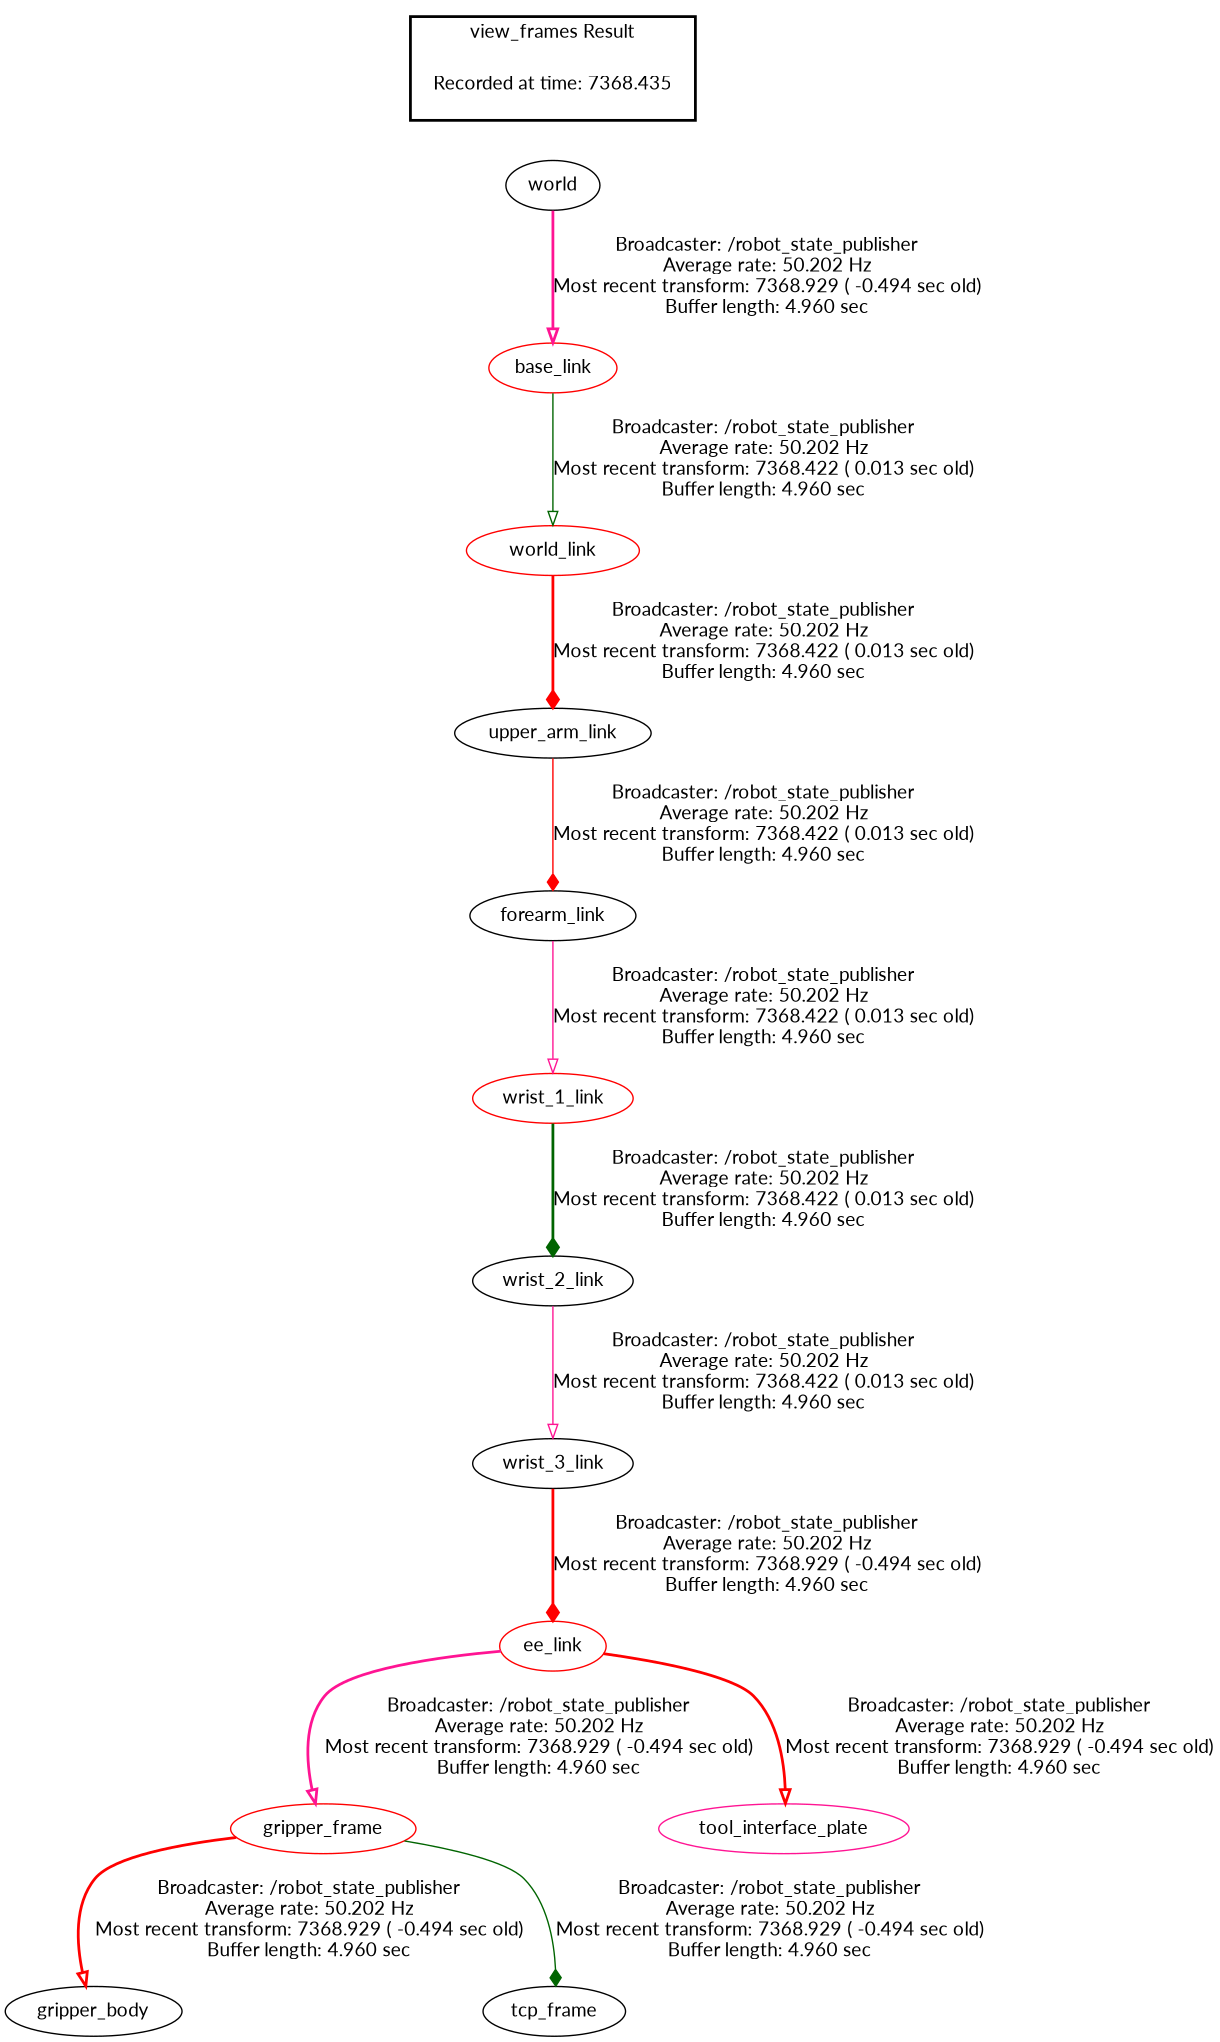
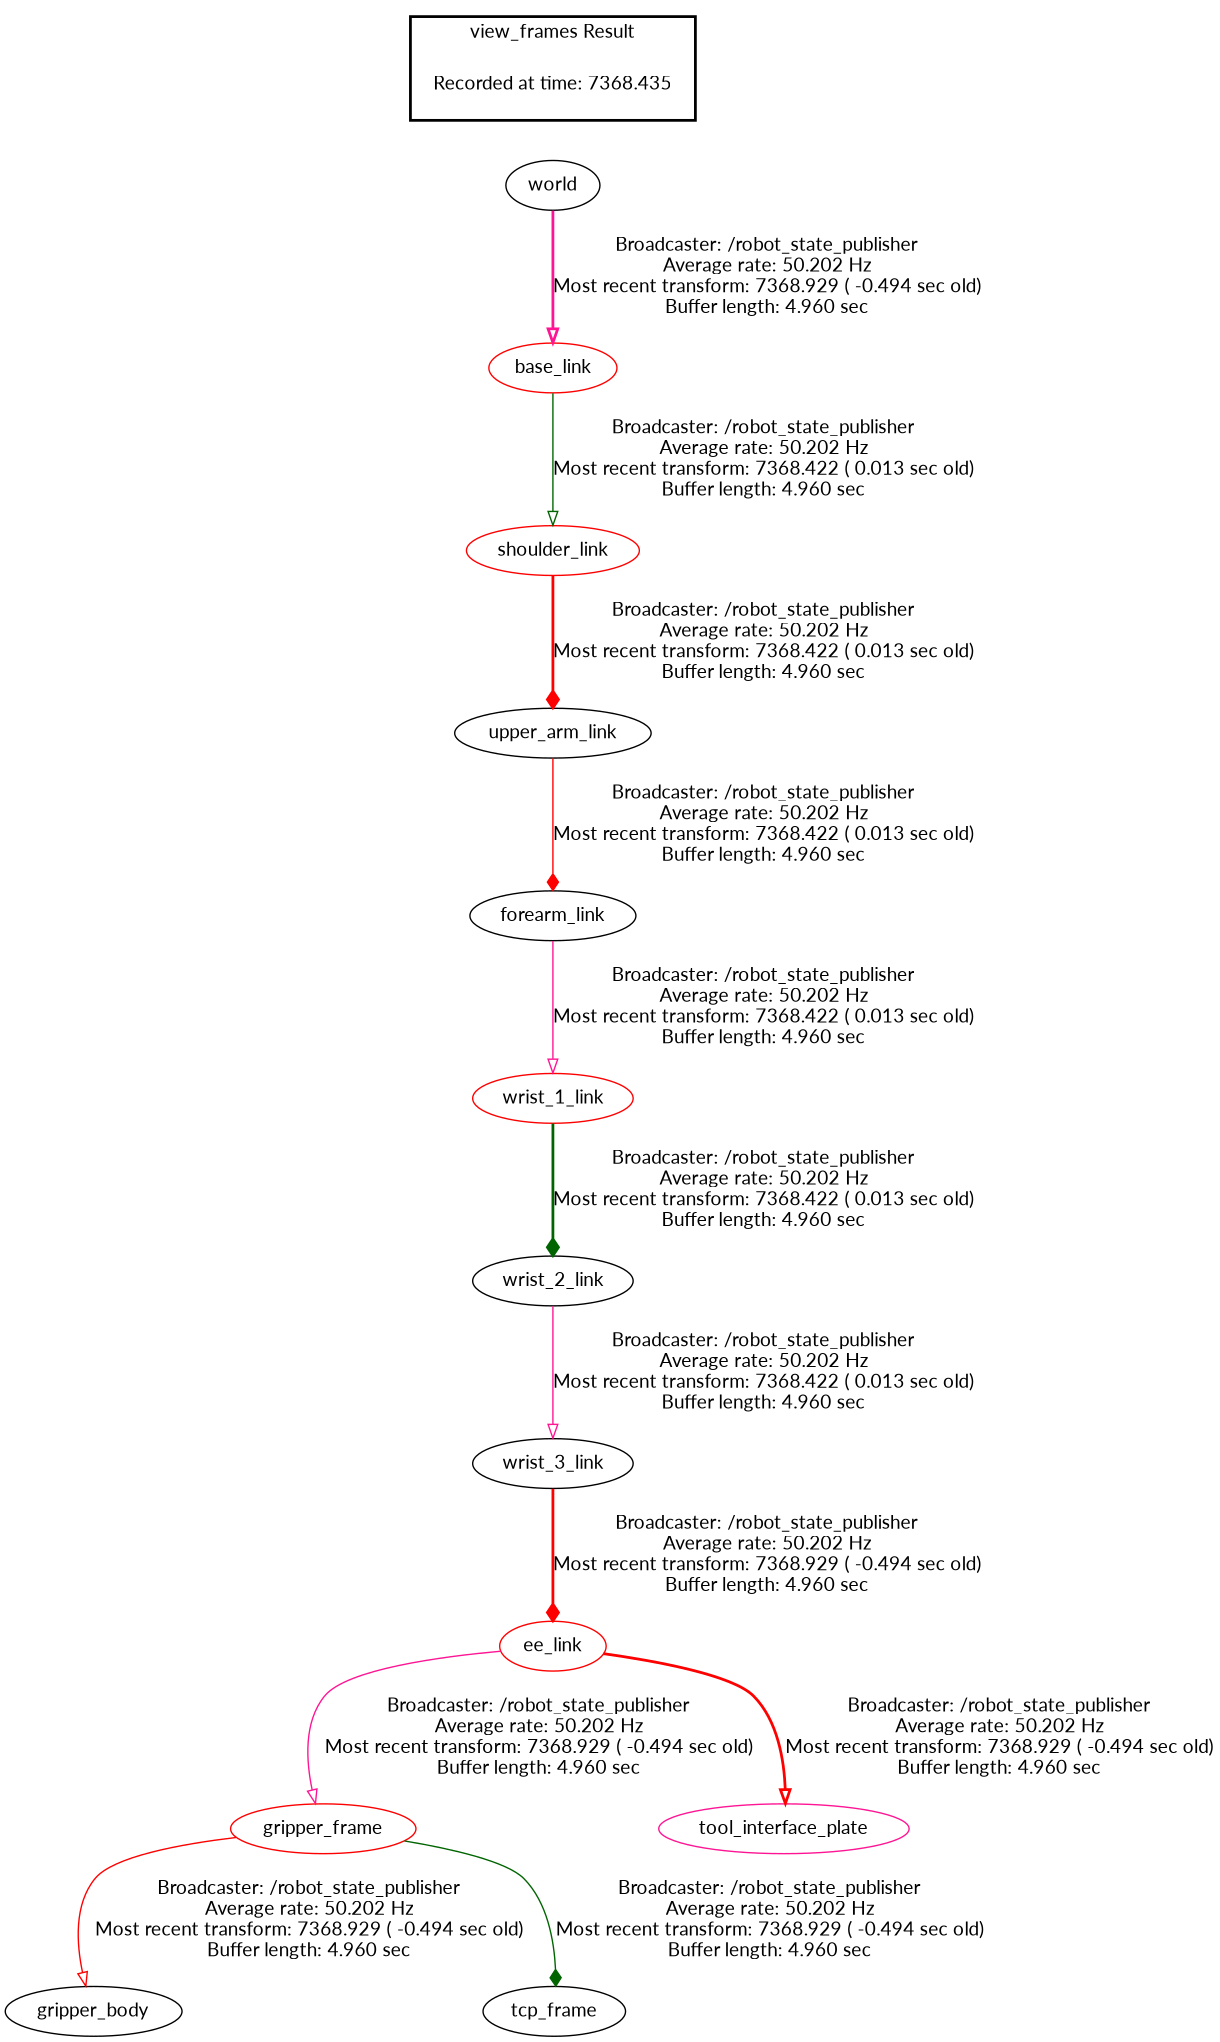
node "world_link": label "world_link" -> "shoulder_link"
edge "ee_link" -> "gripper_frame": style bold -> solid
edge "gripper_frame" -> "gripper_body": style bold -> solid
